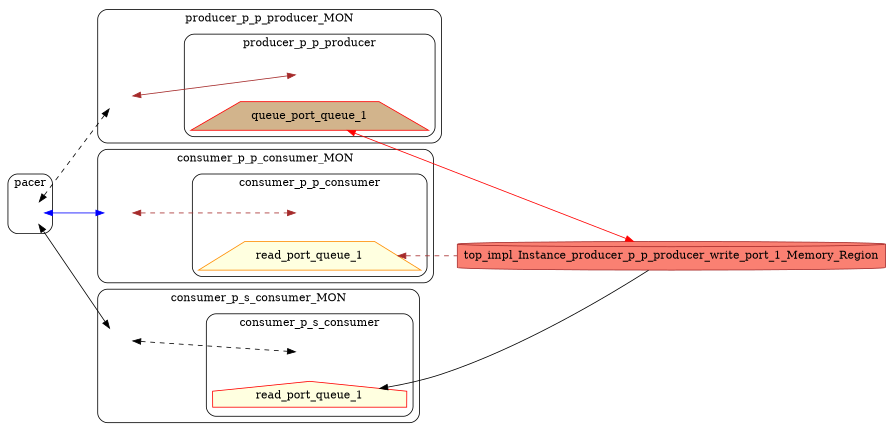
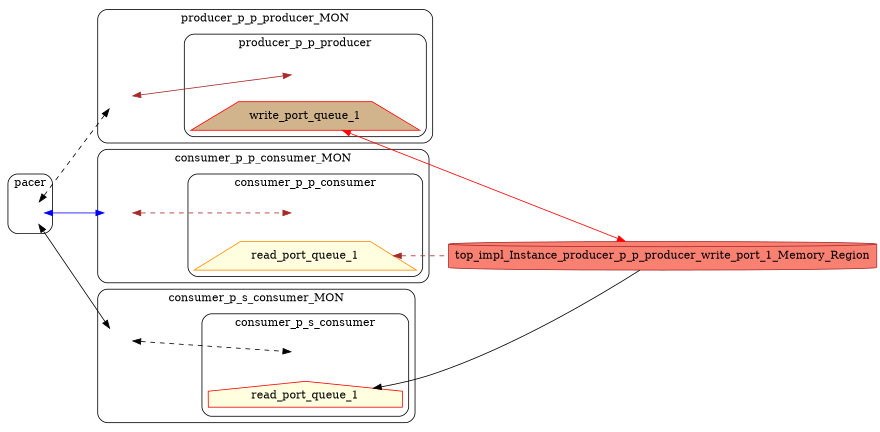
node "queue_port_queue_1": label "queue_port_queue_1" -> "write_port_queue_1"
